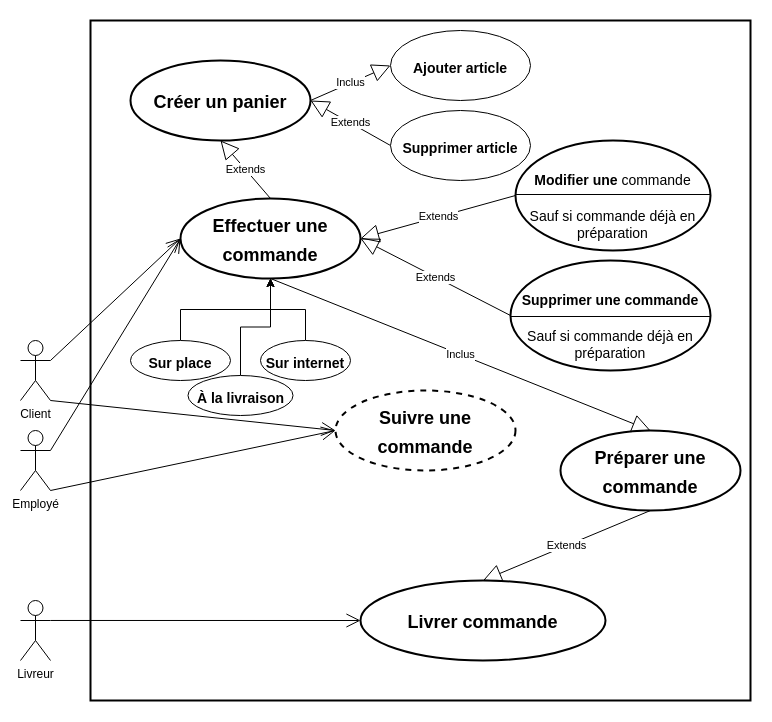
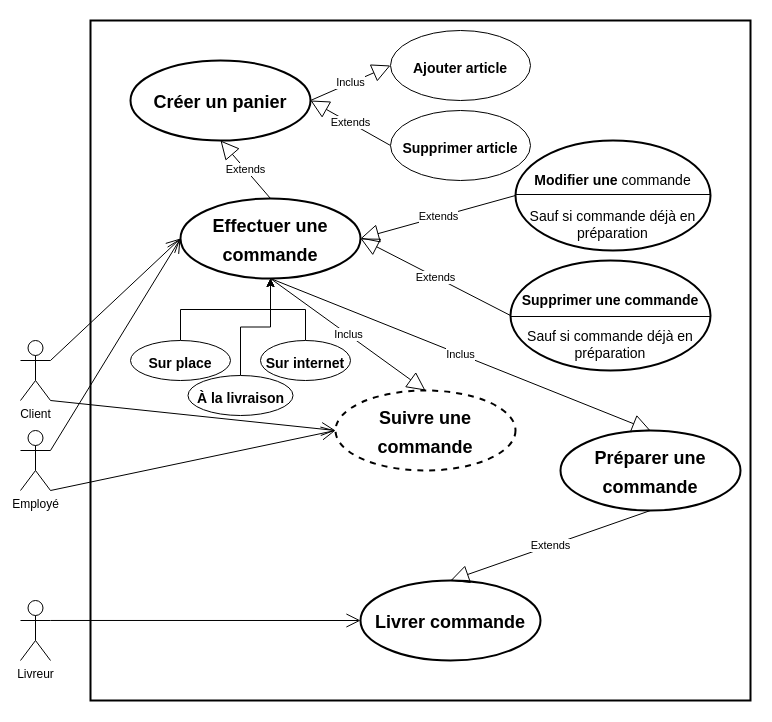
edge "Effectuer une commande" -> "Suivre une commande": added, label "Inclus"
node "Livrer commande": size 245x80 -> 180x80
